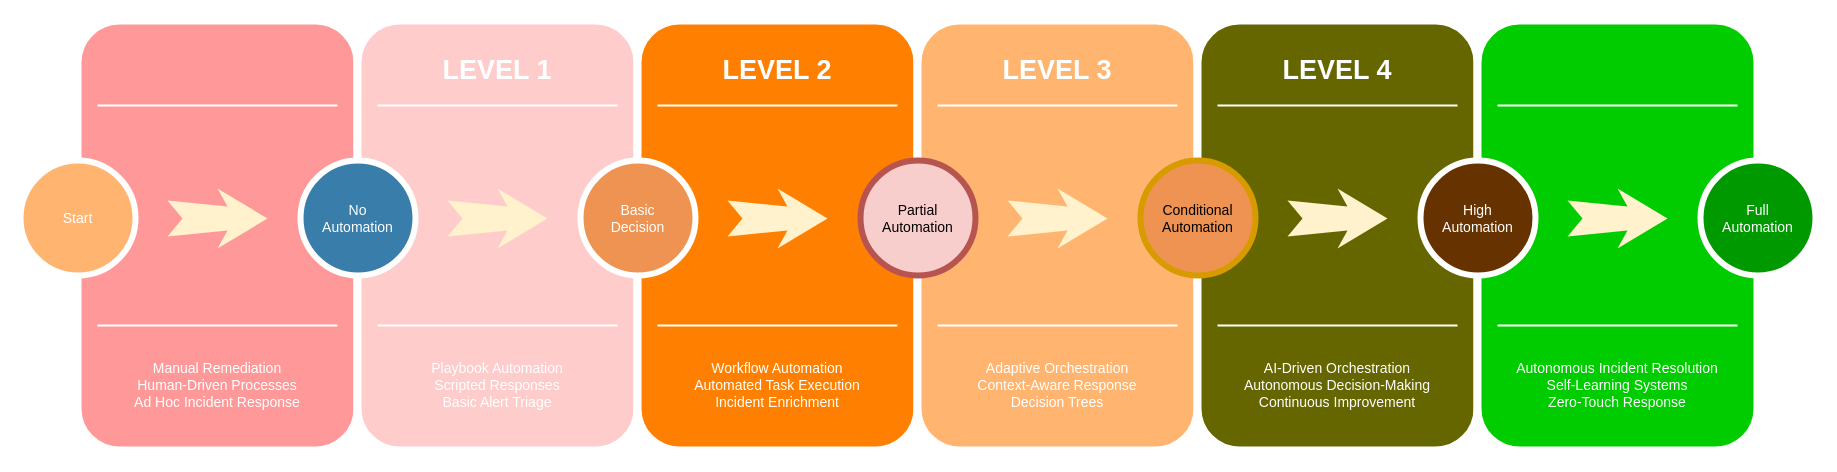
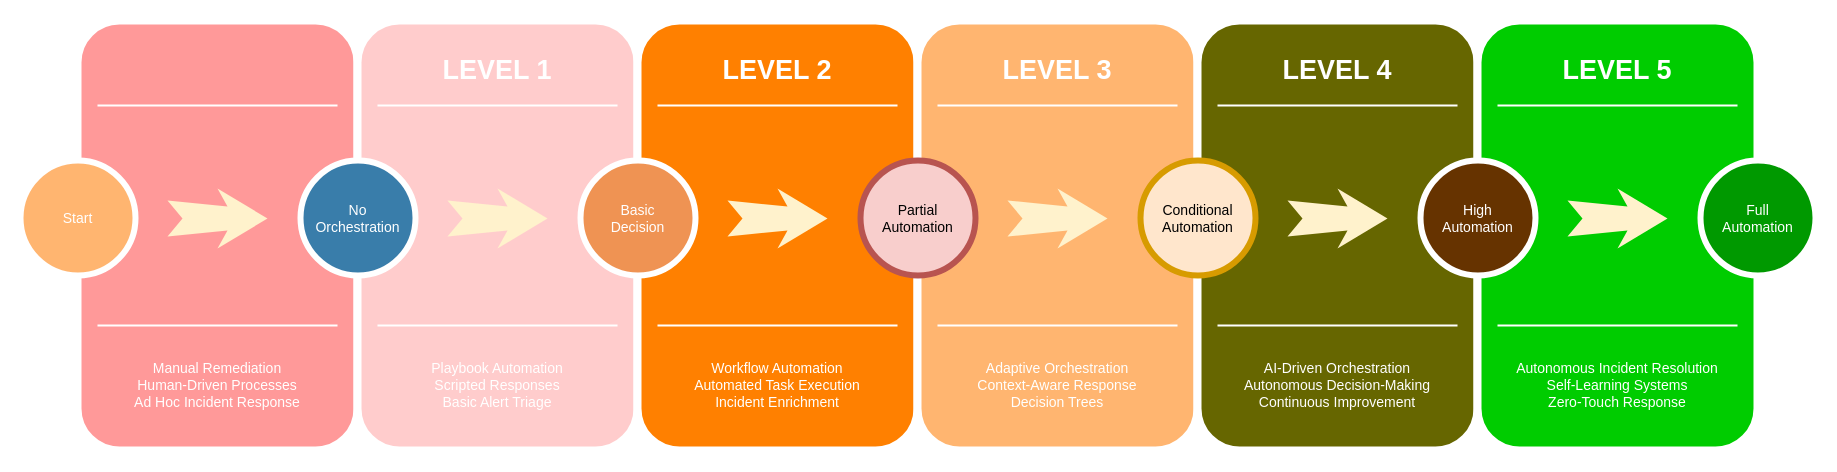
node "LEVEL 5": added
node "Conditional Automation": fillcolor #ef9353 -> #ffe6cc
node "No Automation": label "No Automation" -> "No Orchestration"
